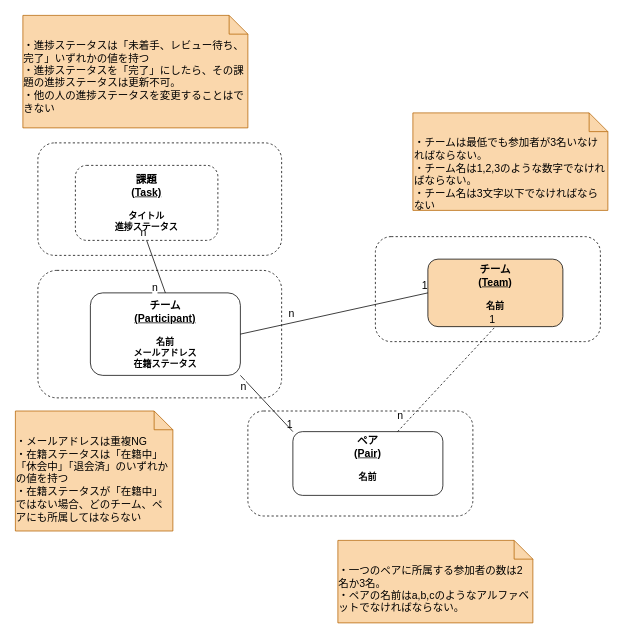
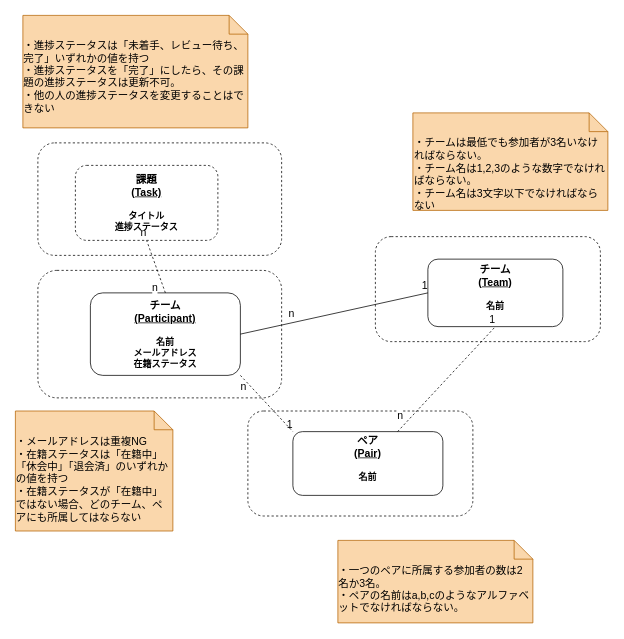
edge "課題 (Task) タイトル 進捗ステータス" -- "チーム (Participant) 名前 メールアドレス 在籍ステータス": style solid -> dashed
node "チーム (Team) 名前": fillcolor #fad7ac -> #ffffff
edge "チーム (Participant) 名前 メールアドレス 在籍ステータス" -- "ペア (Pair) 名前": style solid -> dashed
